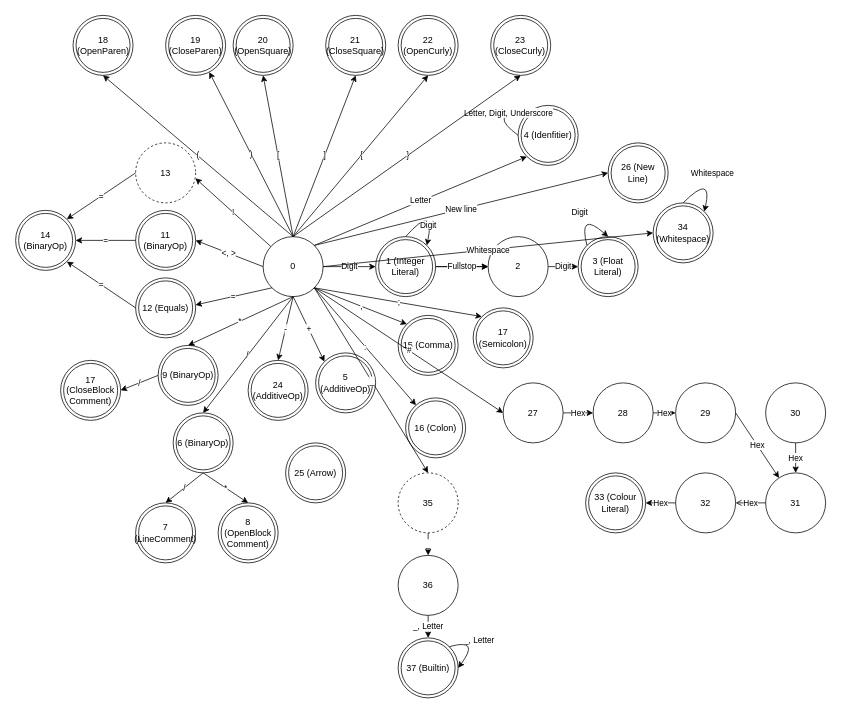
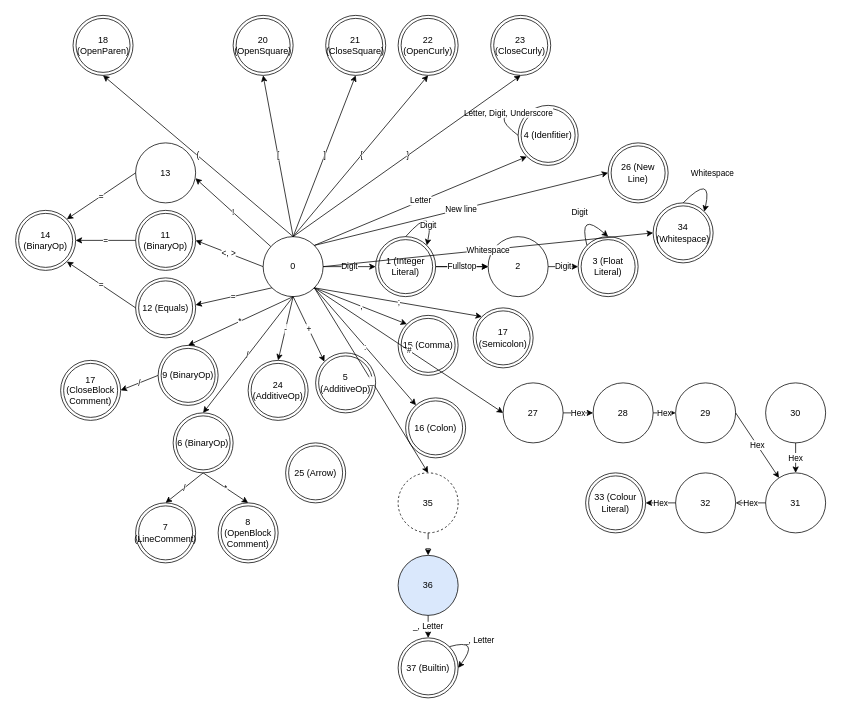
node "19 (CloseParen)": removed
edge "0" -> "19 (CloseParen)": removed, label ")"
node "13": style dashed -> solid
node "36": fillcolor #ffffff -> #dae8fc
